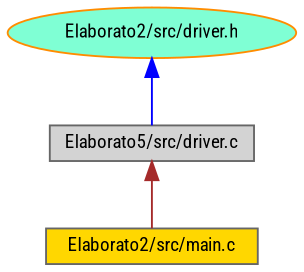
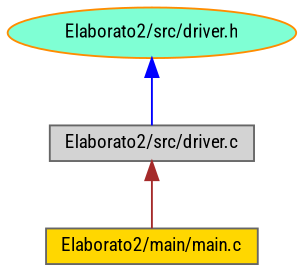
node "Elaborato5/src/driver.c": label "Elaborato5/src/driver.c" -> "Elaborato2/src/driver.c"
node "Elaborato2/src/main.c": label "Elaborato2/src/main.c" -> "Elaborato2/main/main.c"
